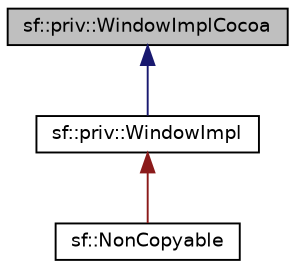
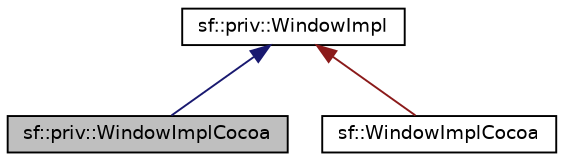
edge "sf::priv::WindowImpl" -> "sf::priv::WindowImplCocoa": reversed
node "sf::NonCopyable": label "sf::NonCopyable" -> "sf::WindowImplCocoa"
